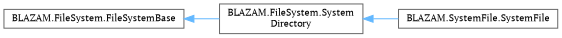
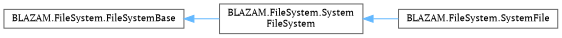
node "BLAZAM.FileSystem.System Directory": label "BLAZAM.FileSystem.System Directory" -> "BLAZAM.FileSystem.System FileSystem"
node "BLAZAM.SystemFile.SystemFile": label "BLAZAM.SystemFile.SystemFile" -> "BLAZAM.FileSystem.SystemFile"
